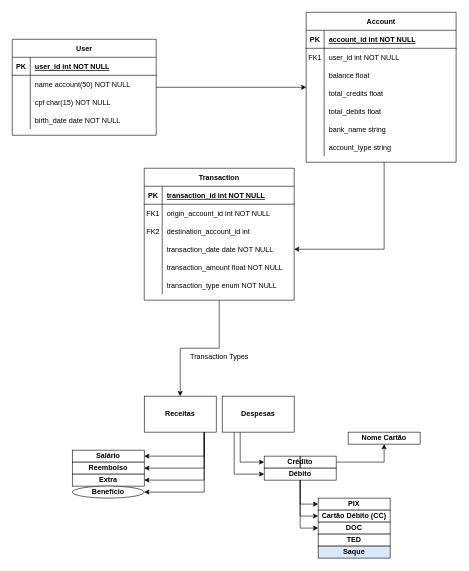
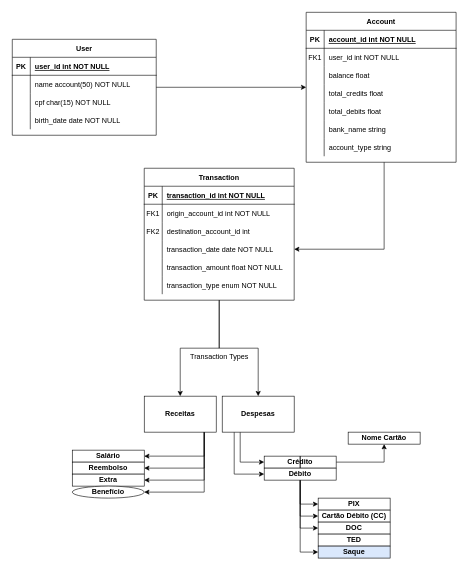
edge "Transaction" -> "Despesas": added
edge "Débito" -> "Saque": added
